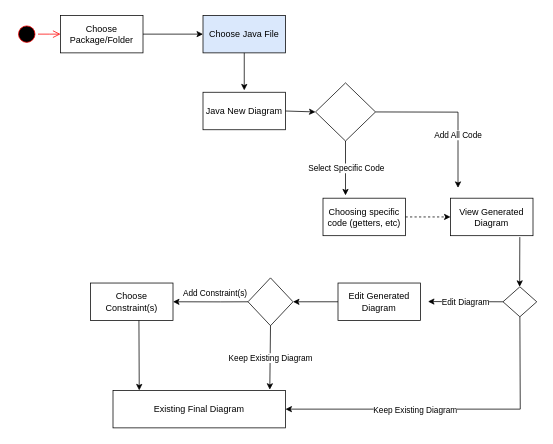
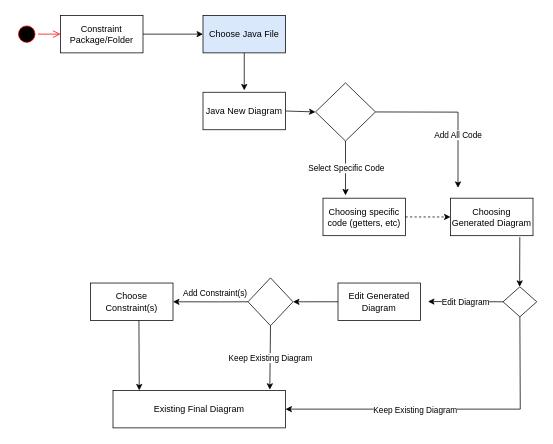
node "Choose Package/Folder": label "Choose Package/Folder" -> "Constraint Package/Folder"
node "View Generated Diagram": label "View Generated Diagram" -> "Choosing Generated Diagram"
